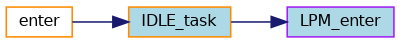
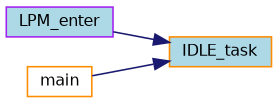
node "enter": label "enter" -> "main"
edge "IDLE_task" -> "LPM_enter": reversed
